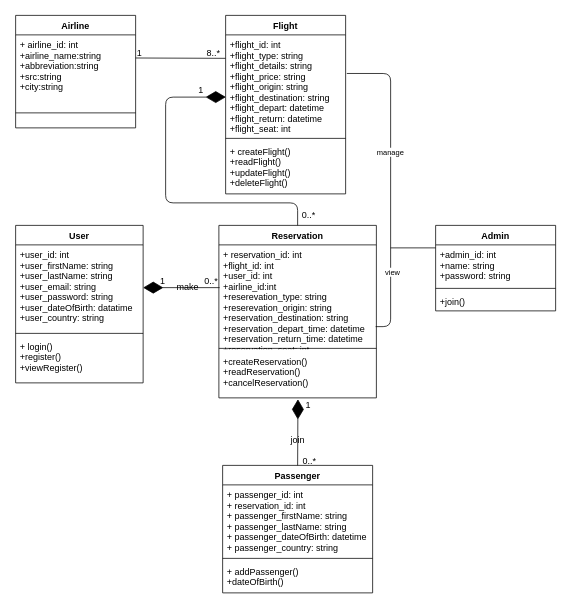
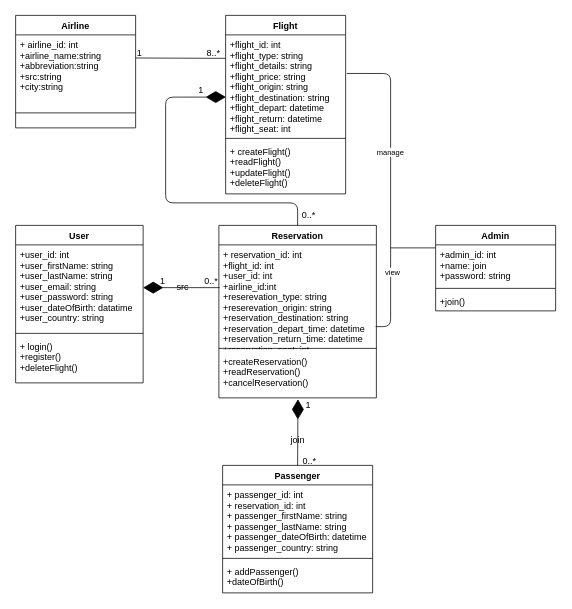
node "+admin_id: int +name: string +password: string": label "+admin_id: int +name: string +password: string" -> "+admin_id: int +name: join +password: string"
node "make": label "make" -> "src"
node "+ login() +register() +viewRegister()": label "+ login() +register() +viewRegister()" -> "+ login() +register() +deleteFlight()"
